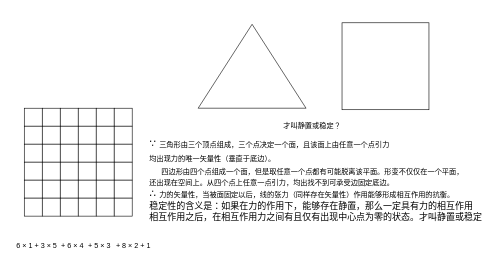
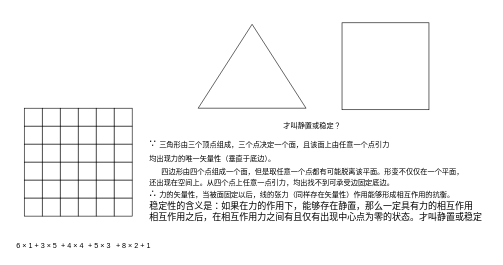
node "+ 6 × 4": label "+ 6 × 4" -> "+ 4 × 4"
